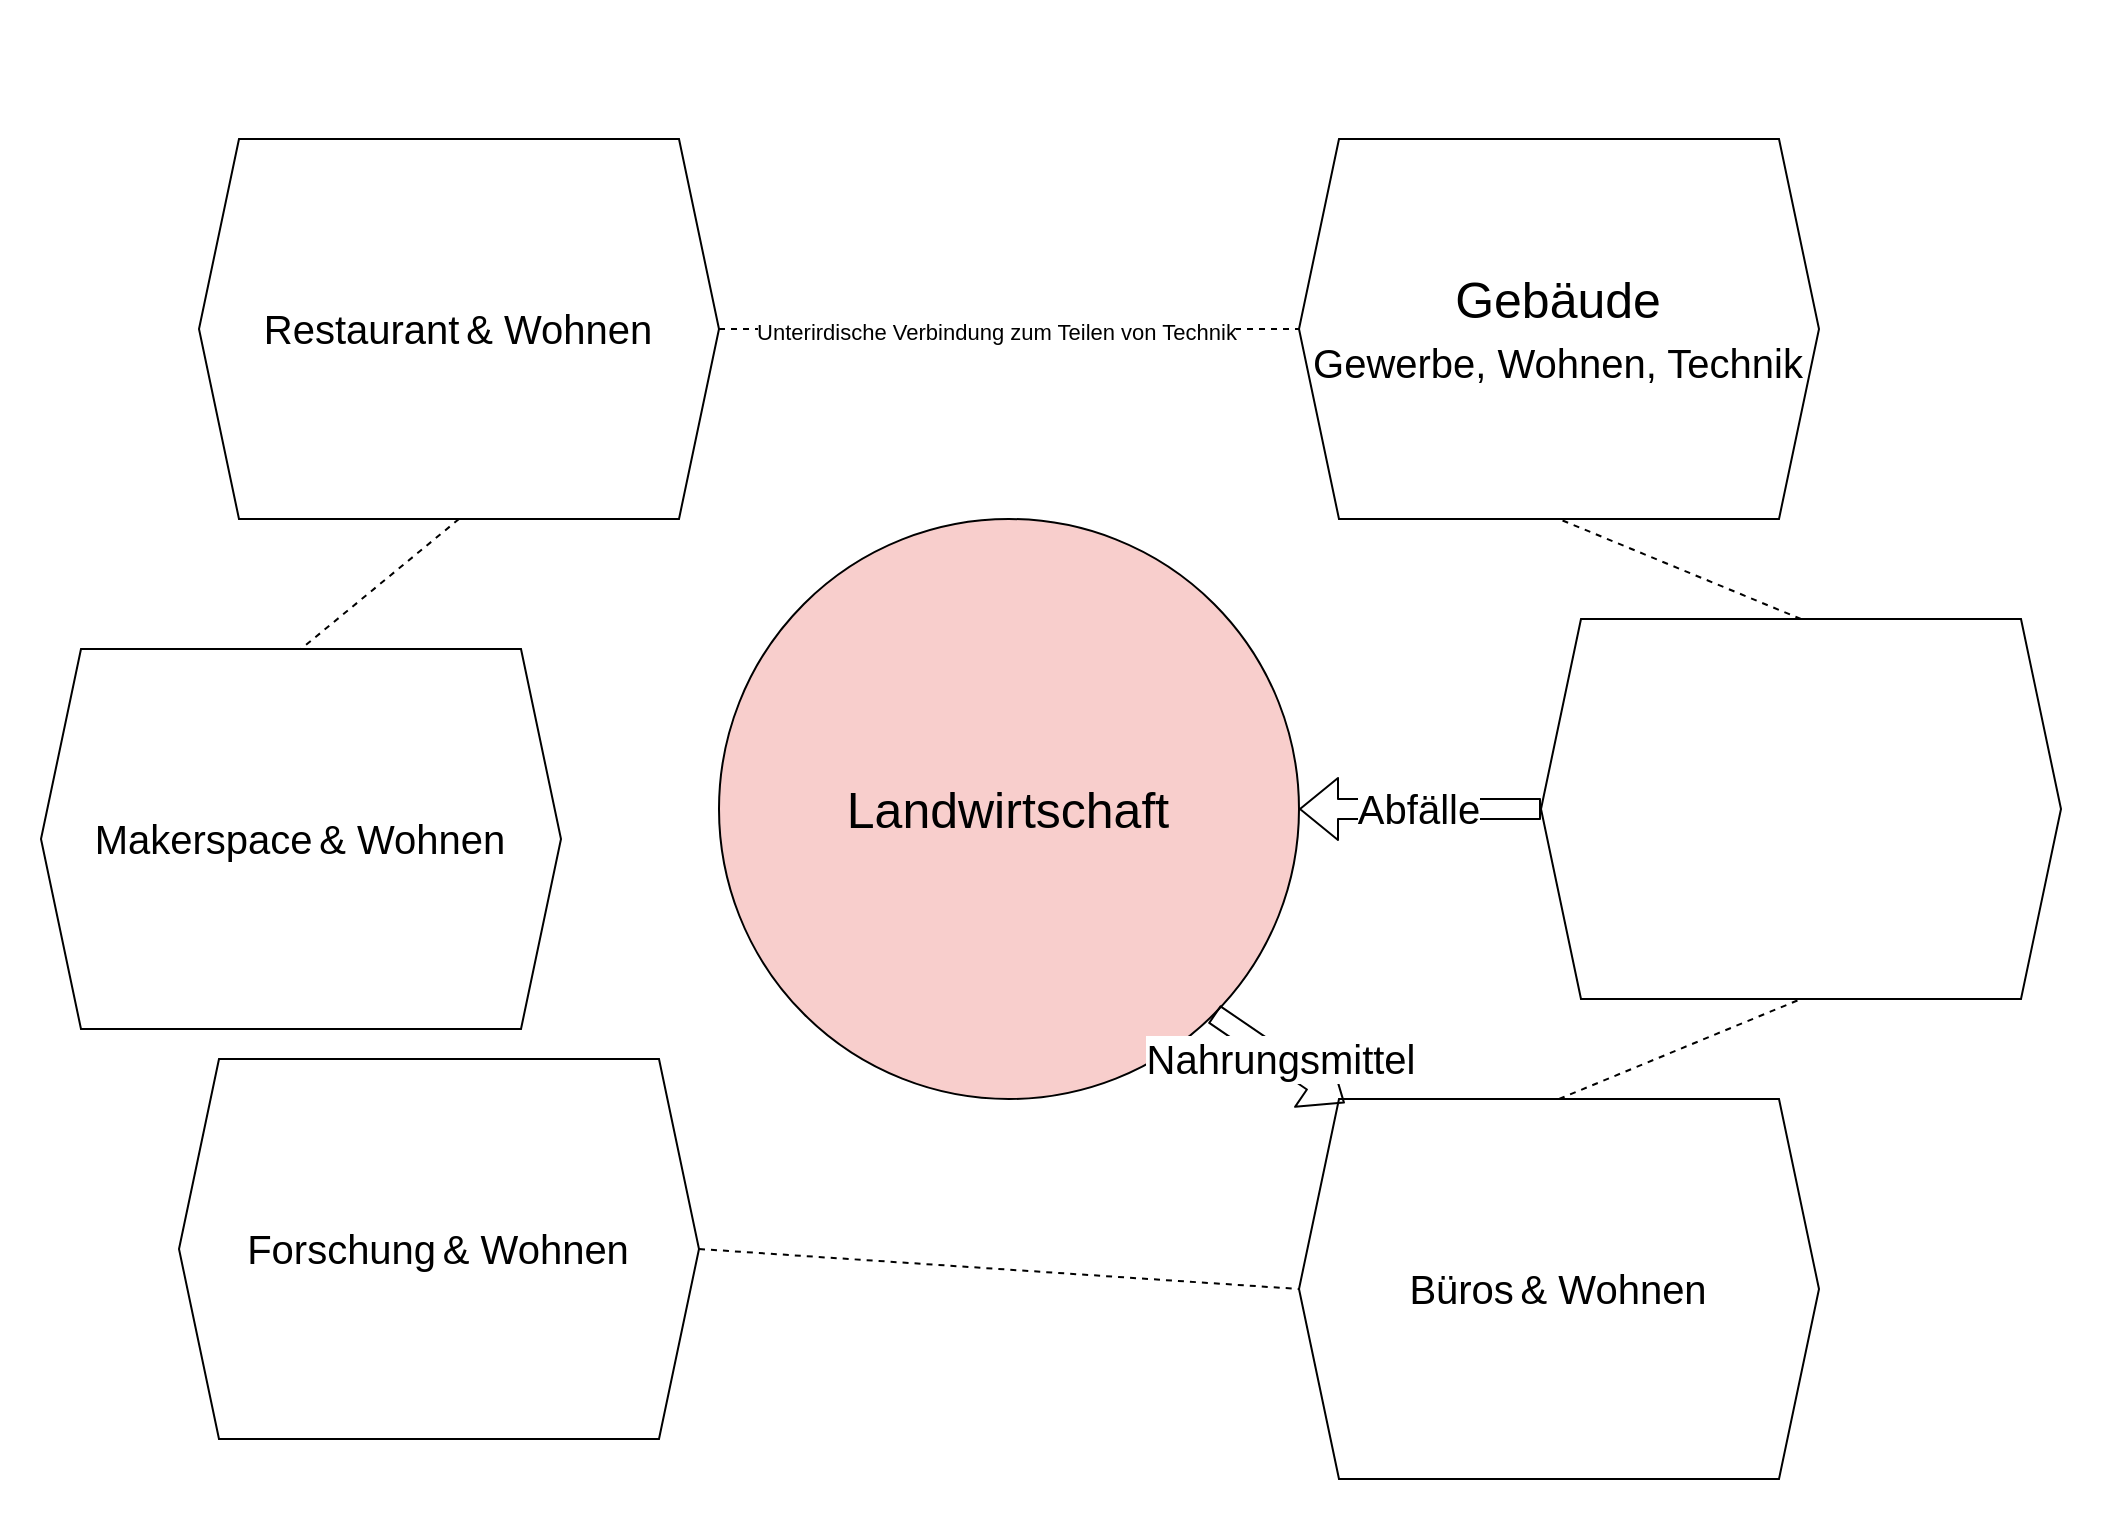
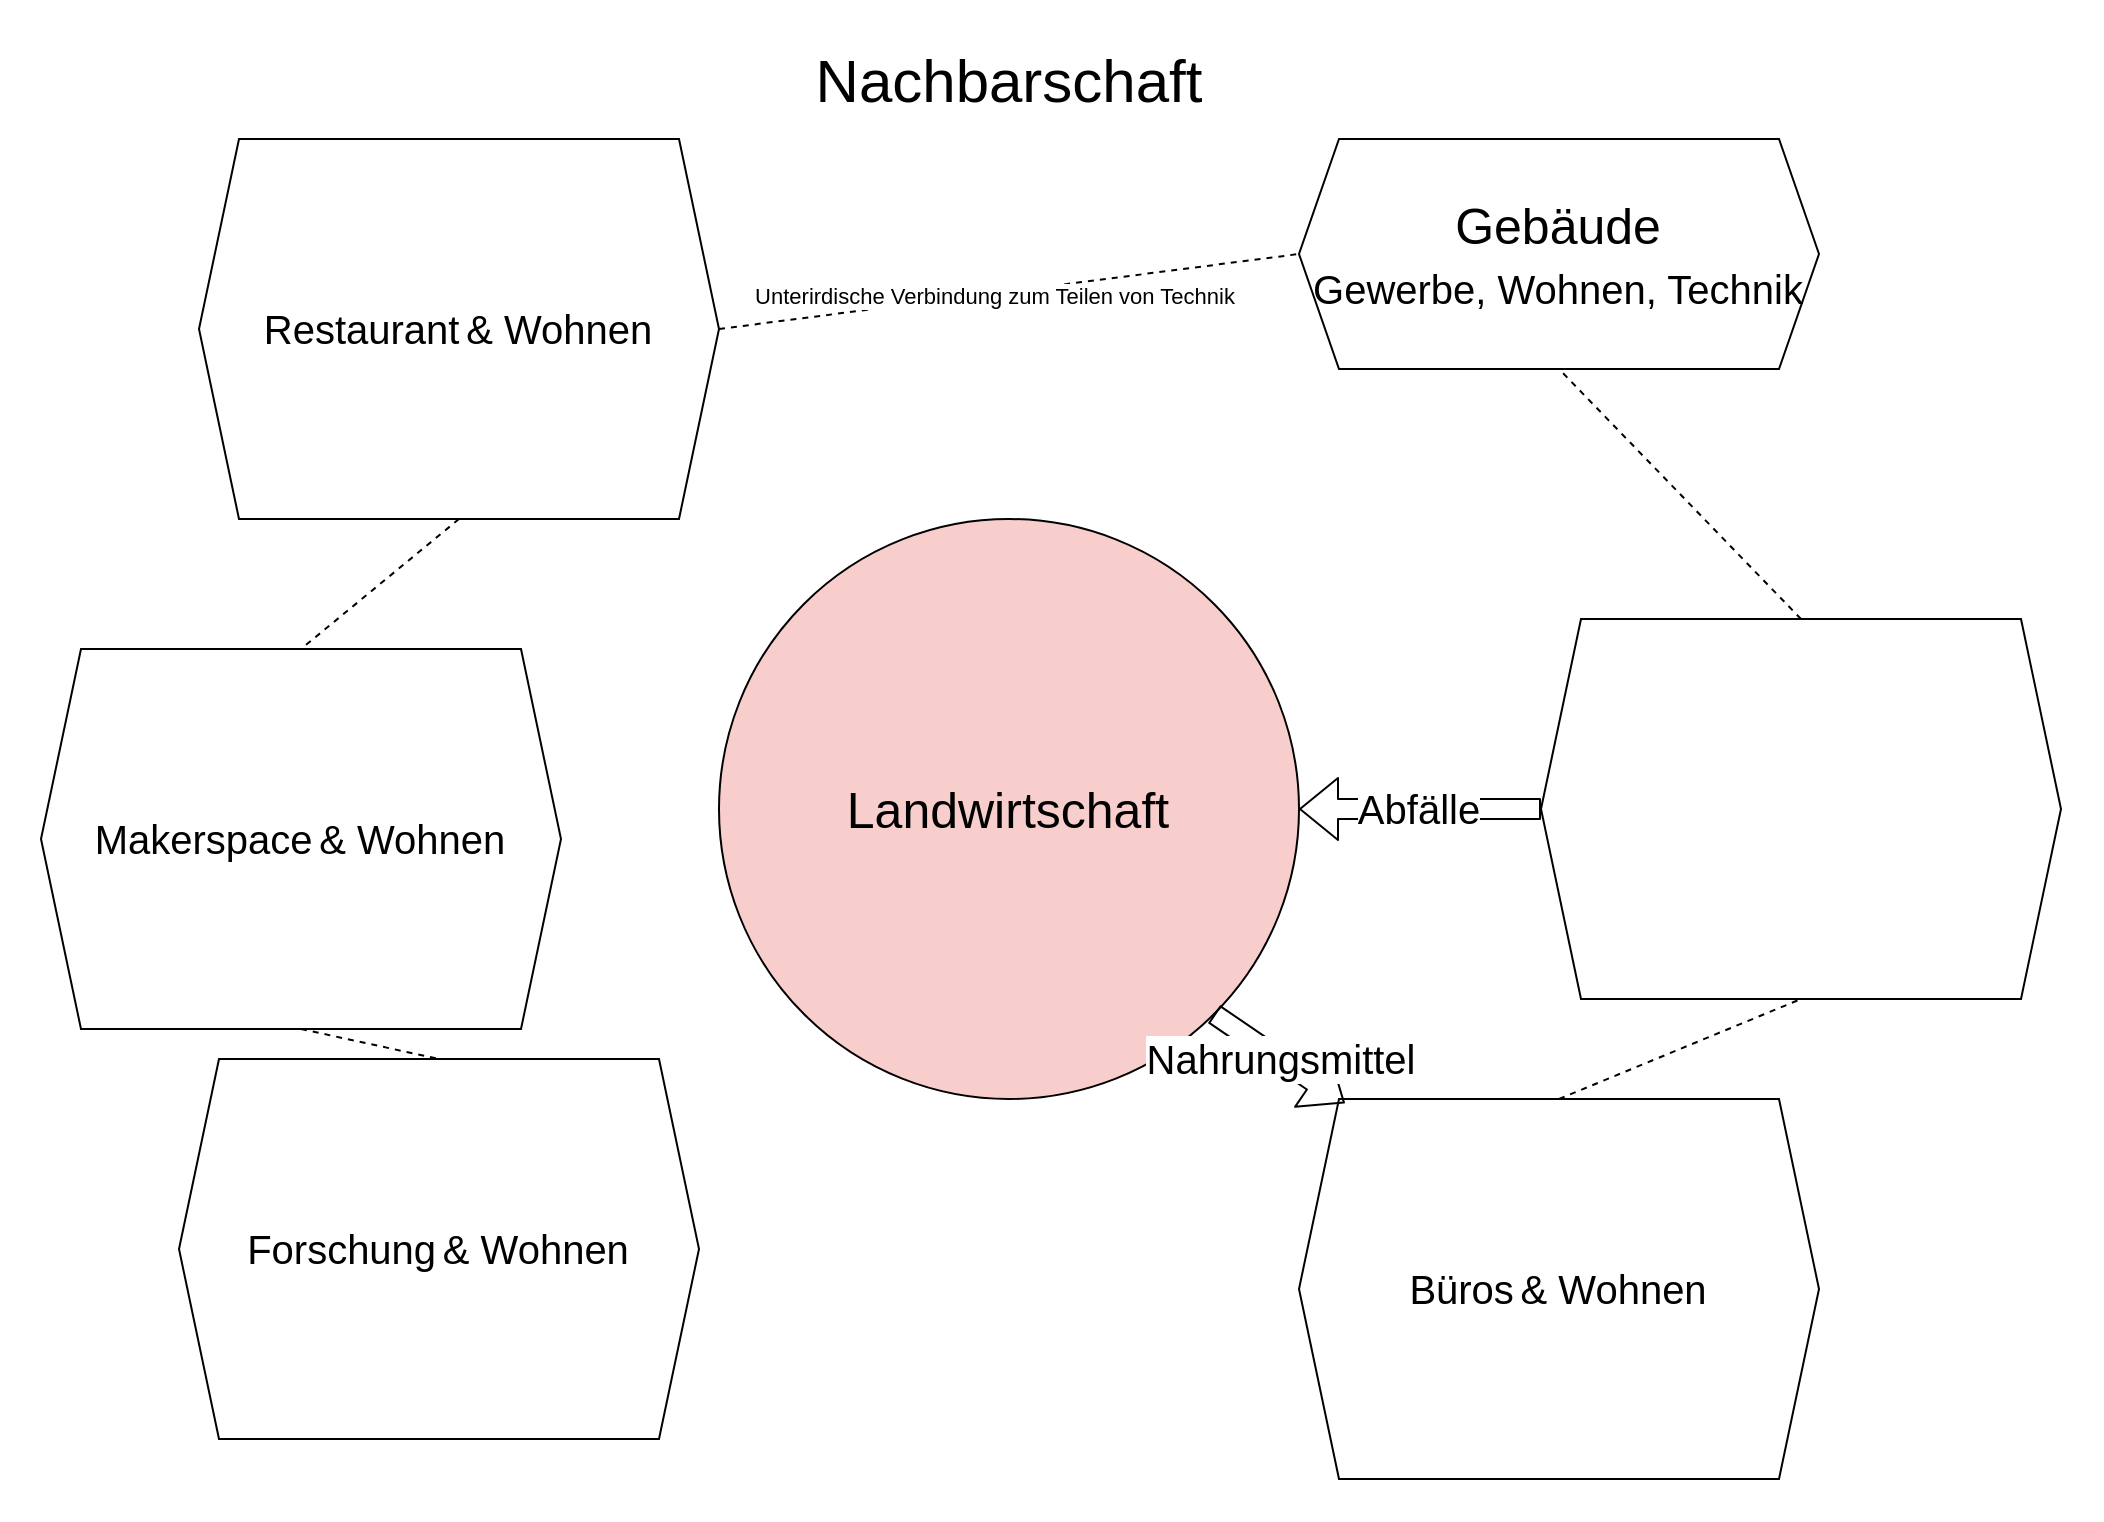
node "Nachbarschaft": added
node "Gebäude Gewerbe, Wohnen, Technik": size 520x380 -> 520x230
edge "Makerspace & Wohnen" -- "Forschung & Wohnen": added
edge "Forschung & Wohnen" -- "Büros & Wohnen": removed
